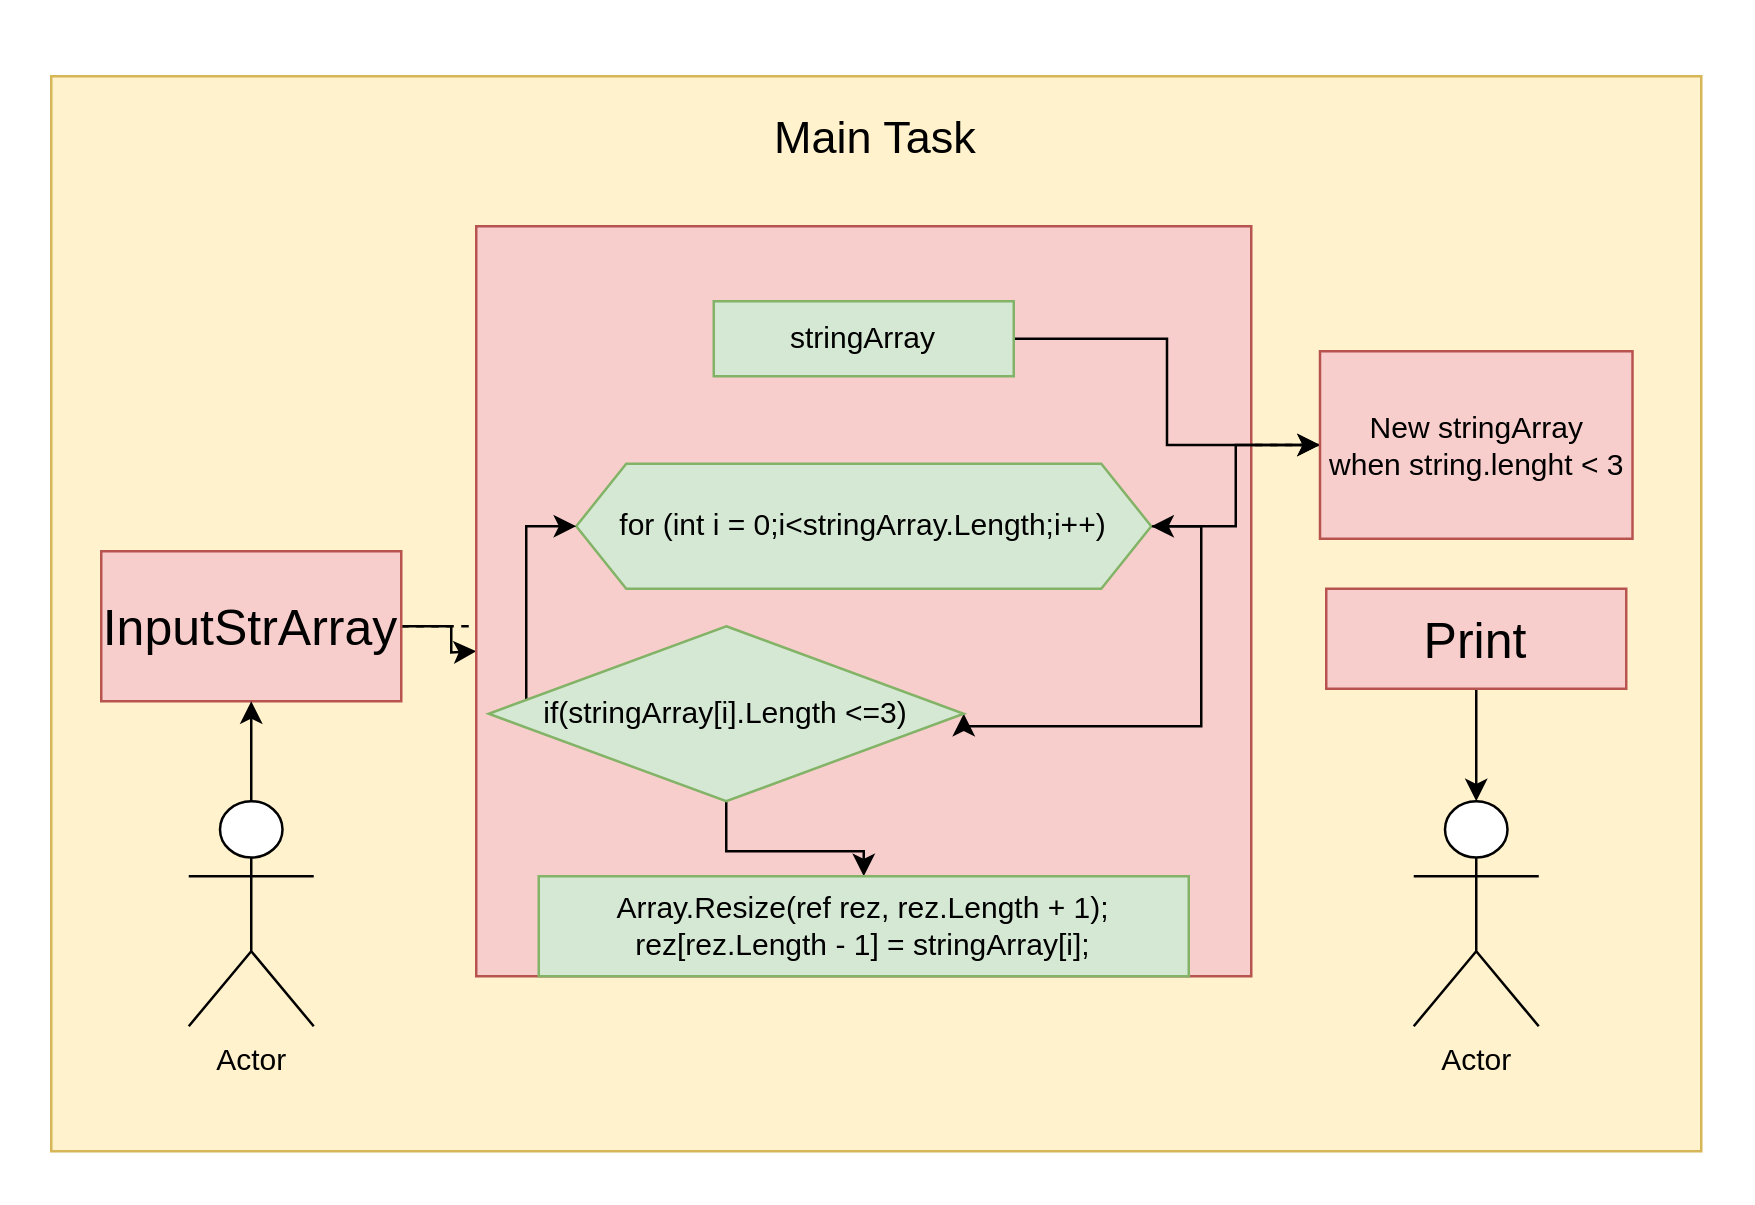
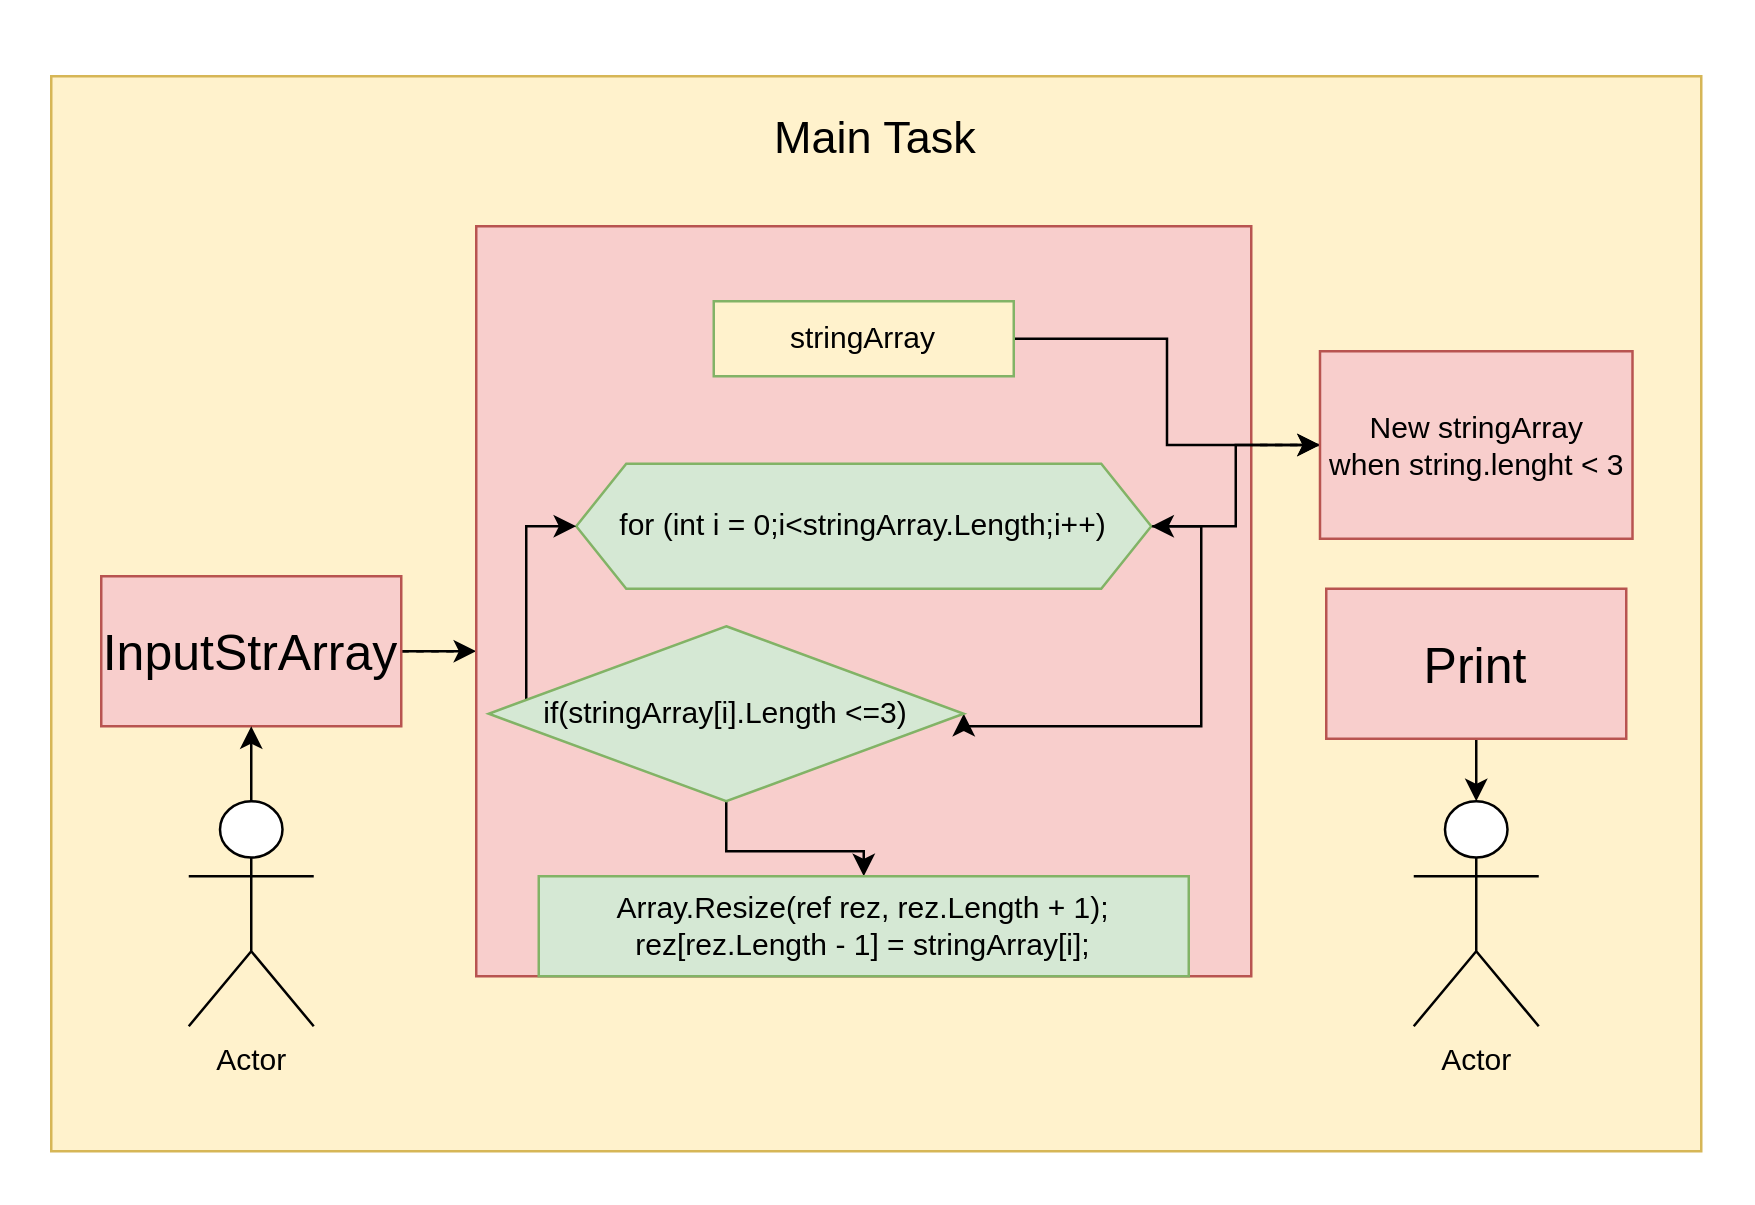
node "stringArray": fillcolor #d5e8d4 -> #fff2cc
node "InputStrArray": moved (251, 626) -> (251, 651)
node "Print": size 300x100 -> 300x150
